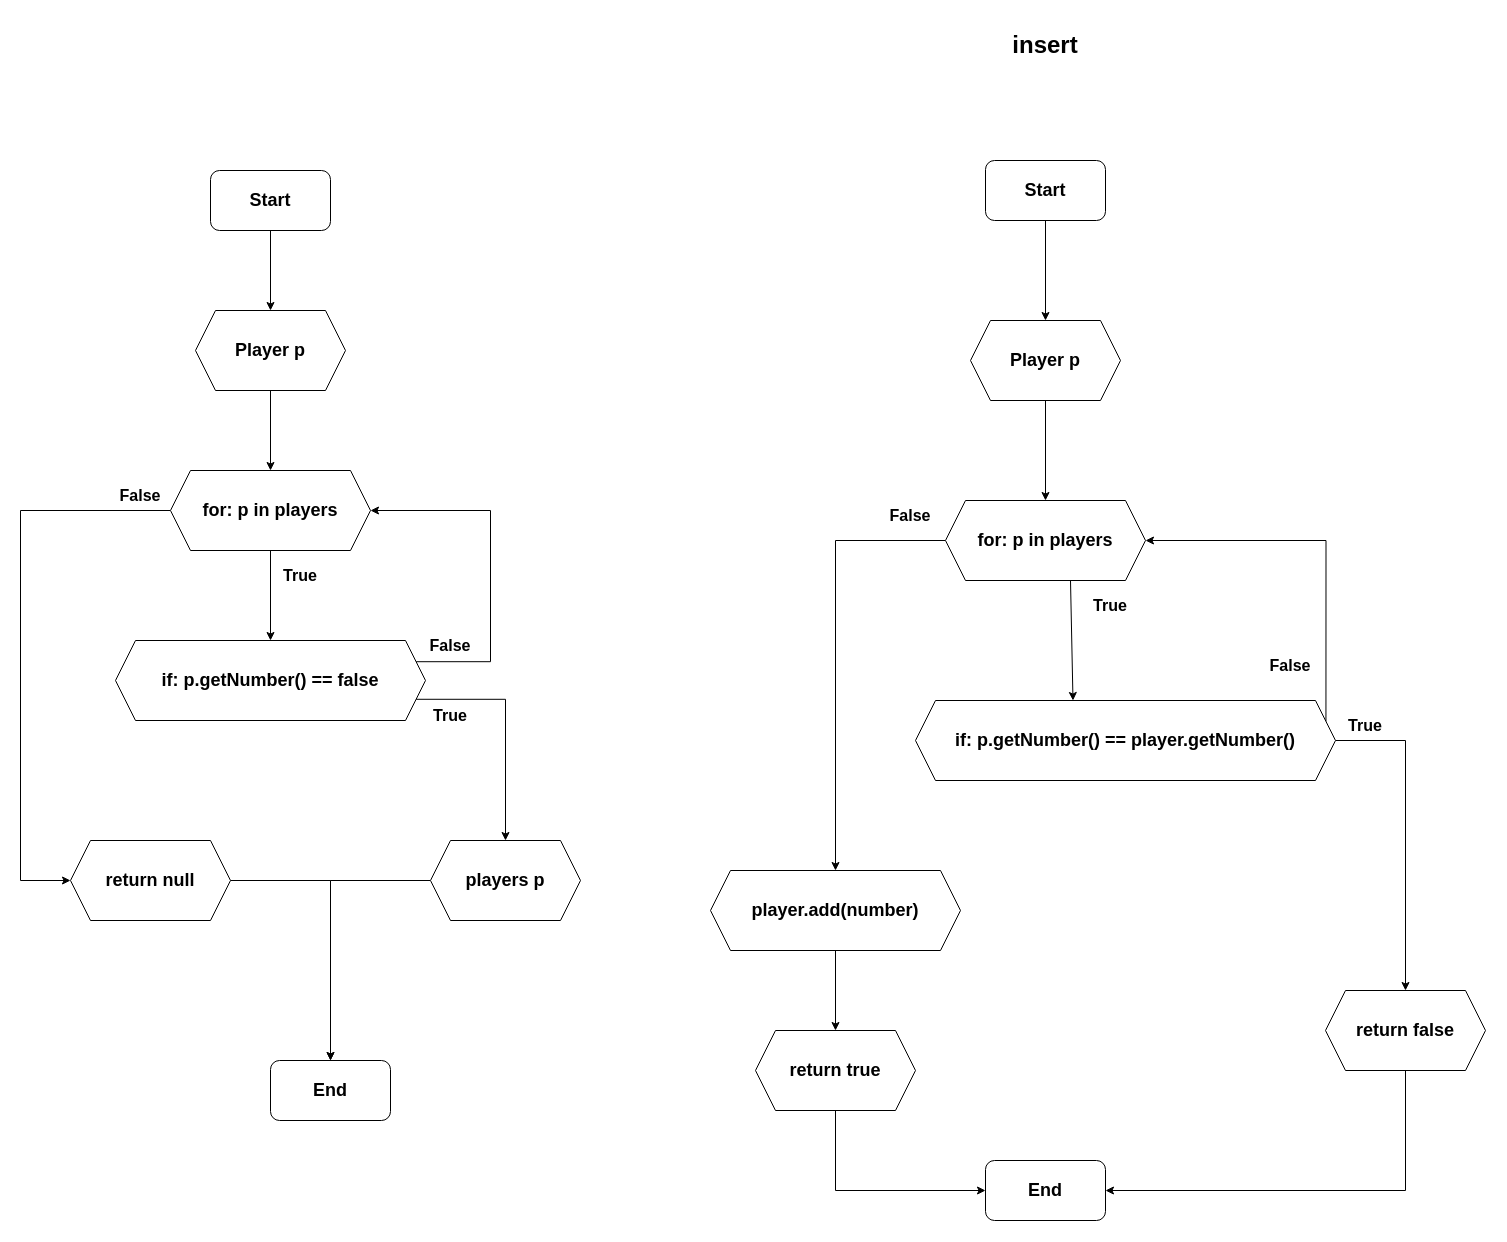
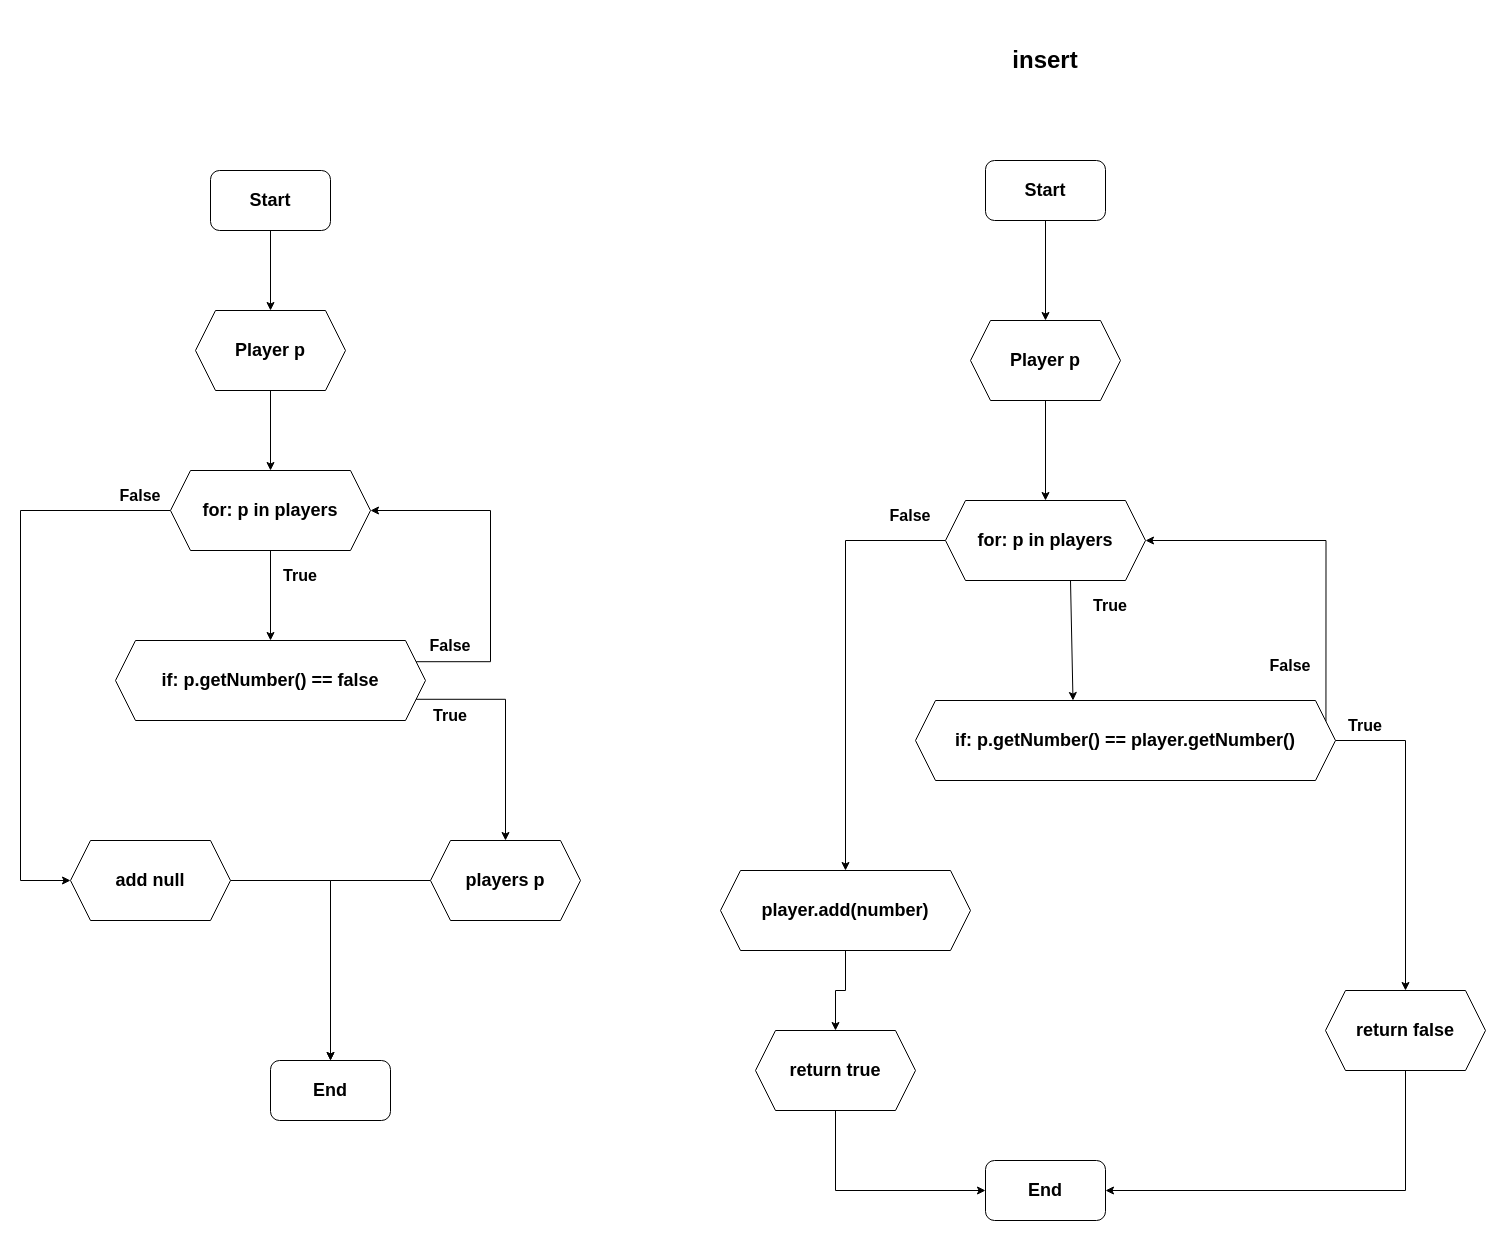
node "insert": moved (1046, 46) -> (1046, 61)
node "return null": label "return null" -> "add null"
node "player.add(number)": moved (836, 911) -> (846, 911)
